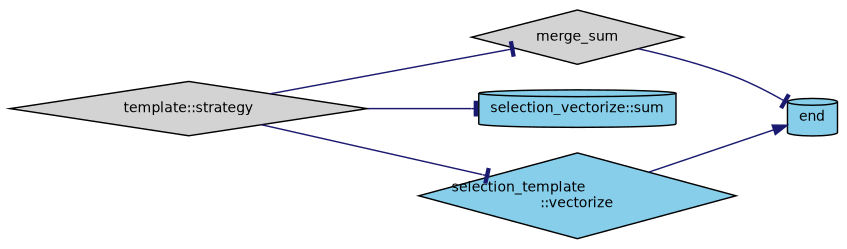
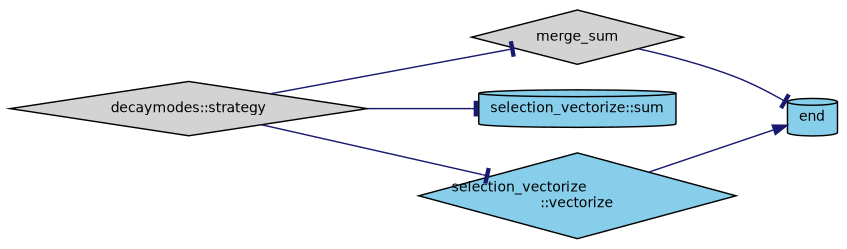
node "template::strategy": label "template::strategy" -> "decaymodes::strategy"
node "selection_template ::vectorize": label "selection_template ::vectorize" -> "selection_vectorize ::vectorize"
